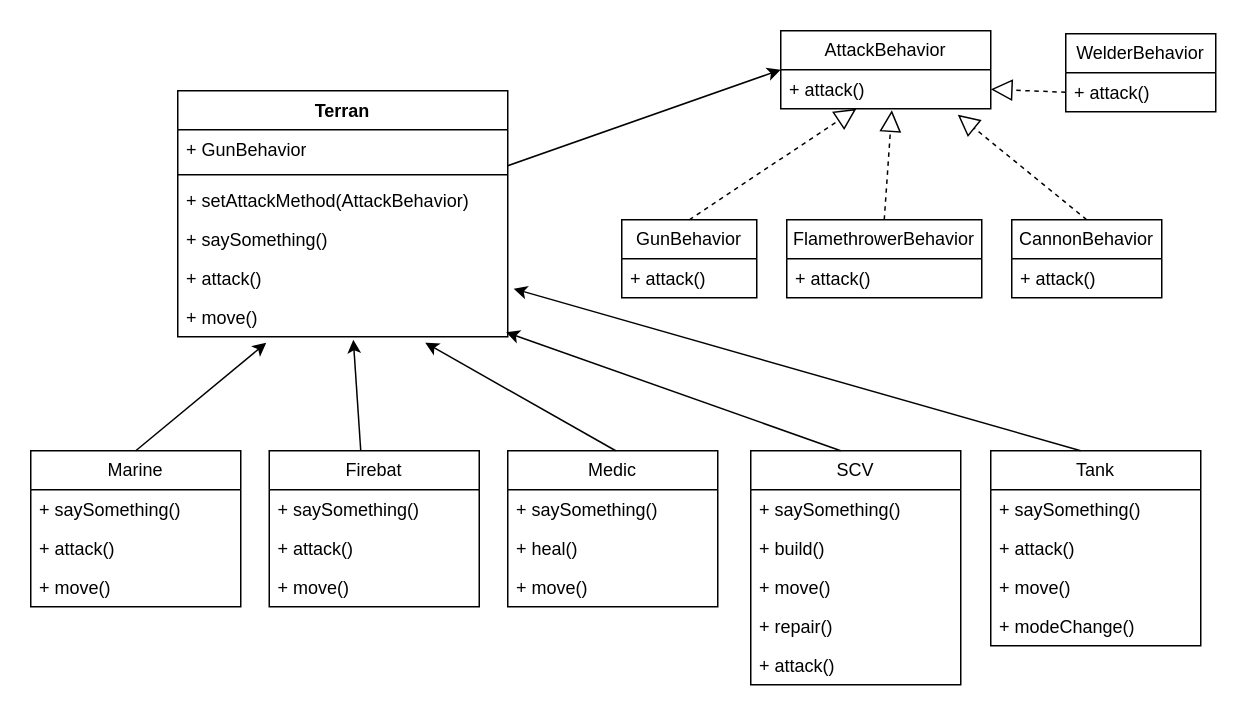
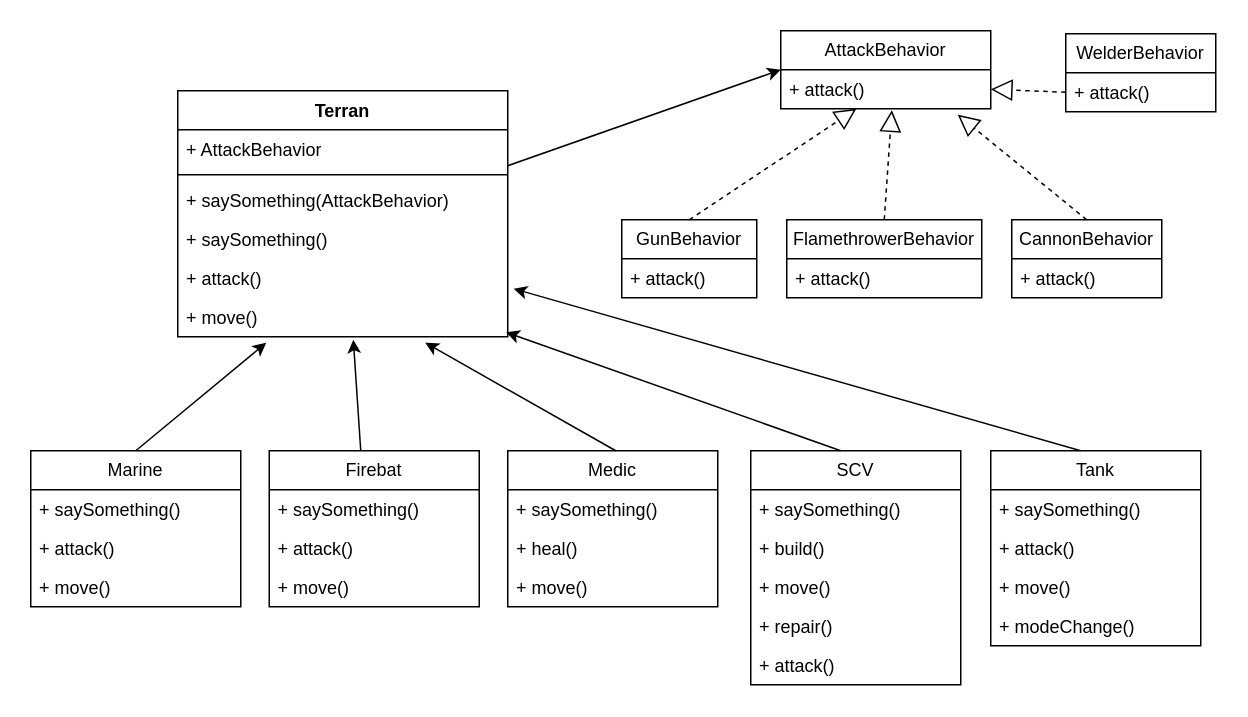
node "+ GunBehavior": label "+ GunBehavior" -> "+ AttackBehavior"
node "+ setAttackMethod(AttackBehavior)": label "+ setAttackMethod(AttackBehavior)" -> "+ saySomething(AttackBehavior)"
